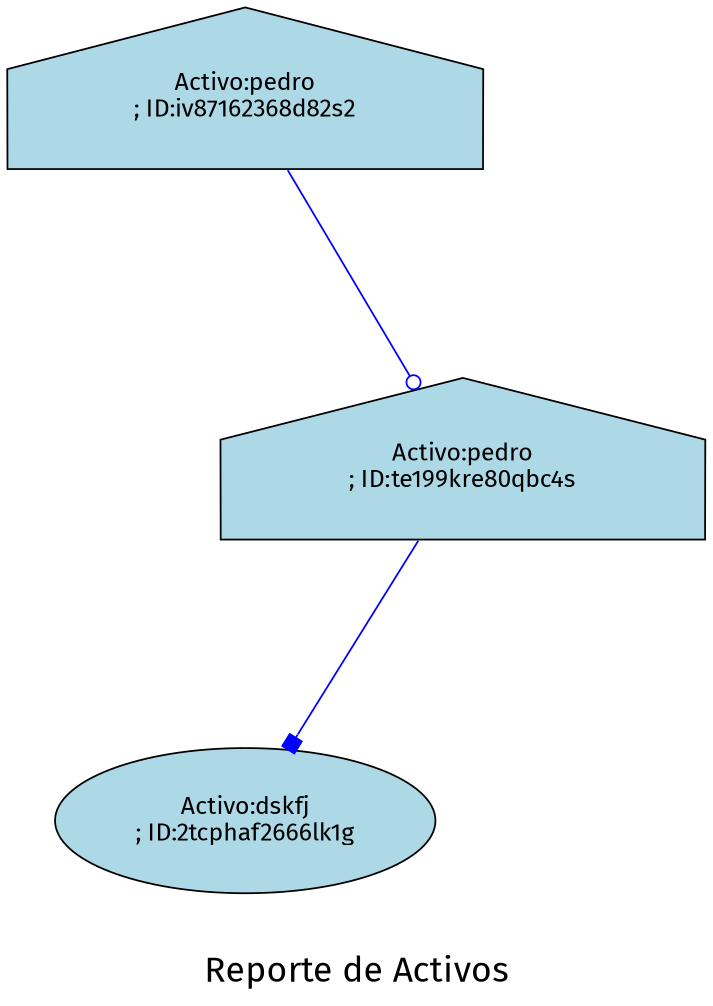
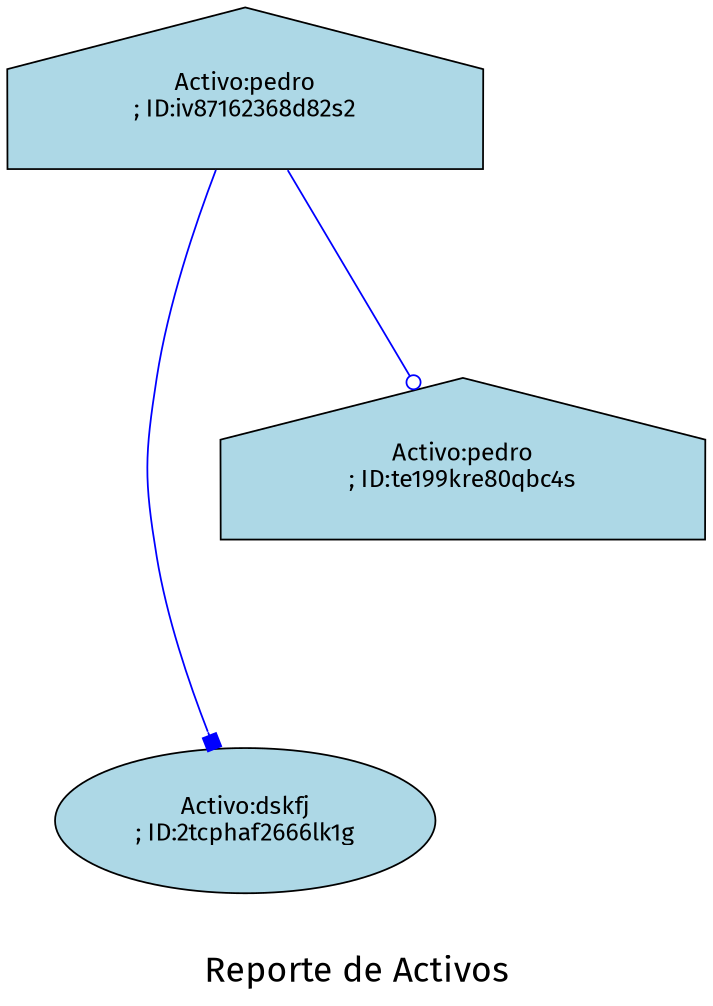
edge "Activo:pedro ; ID:te199kre80qbc4s" -> "Activo:dskfj ; ID:2tcphaf2666lk1g": now "Activo:pedro ; ID:iv87162368d82s2" -> "Activo:dskfj ; ID:2tcphaf2666lk1g"
